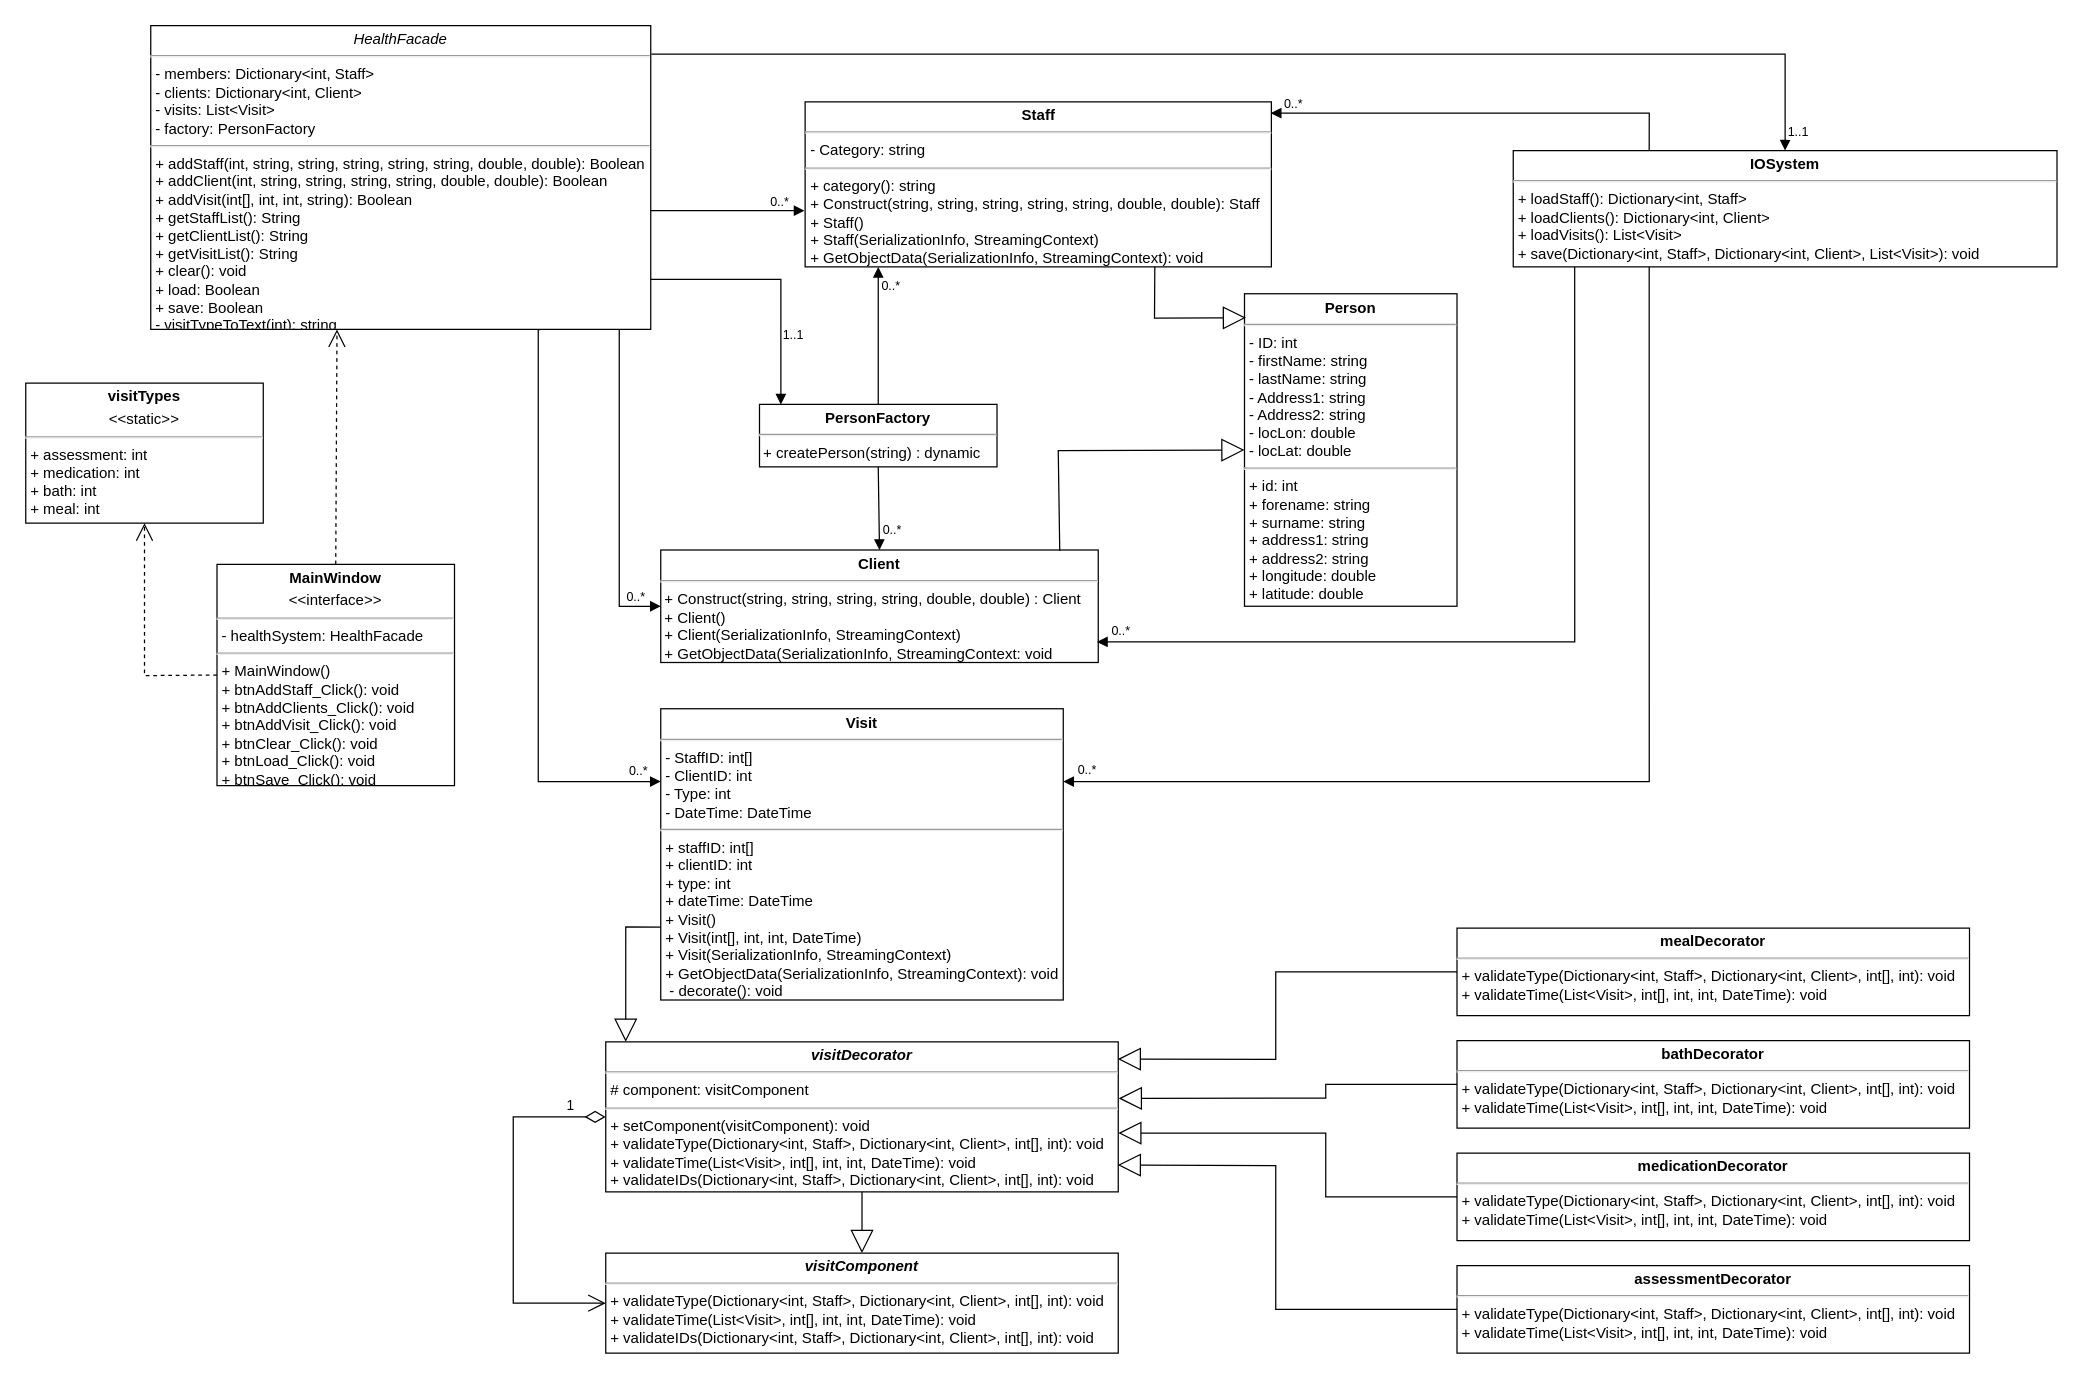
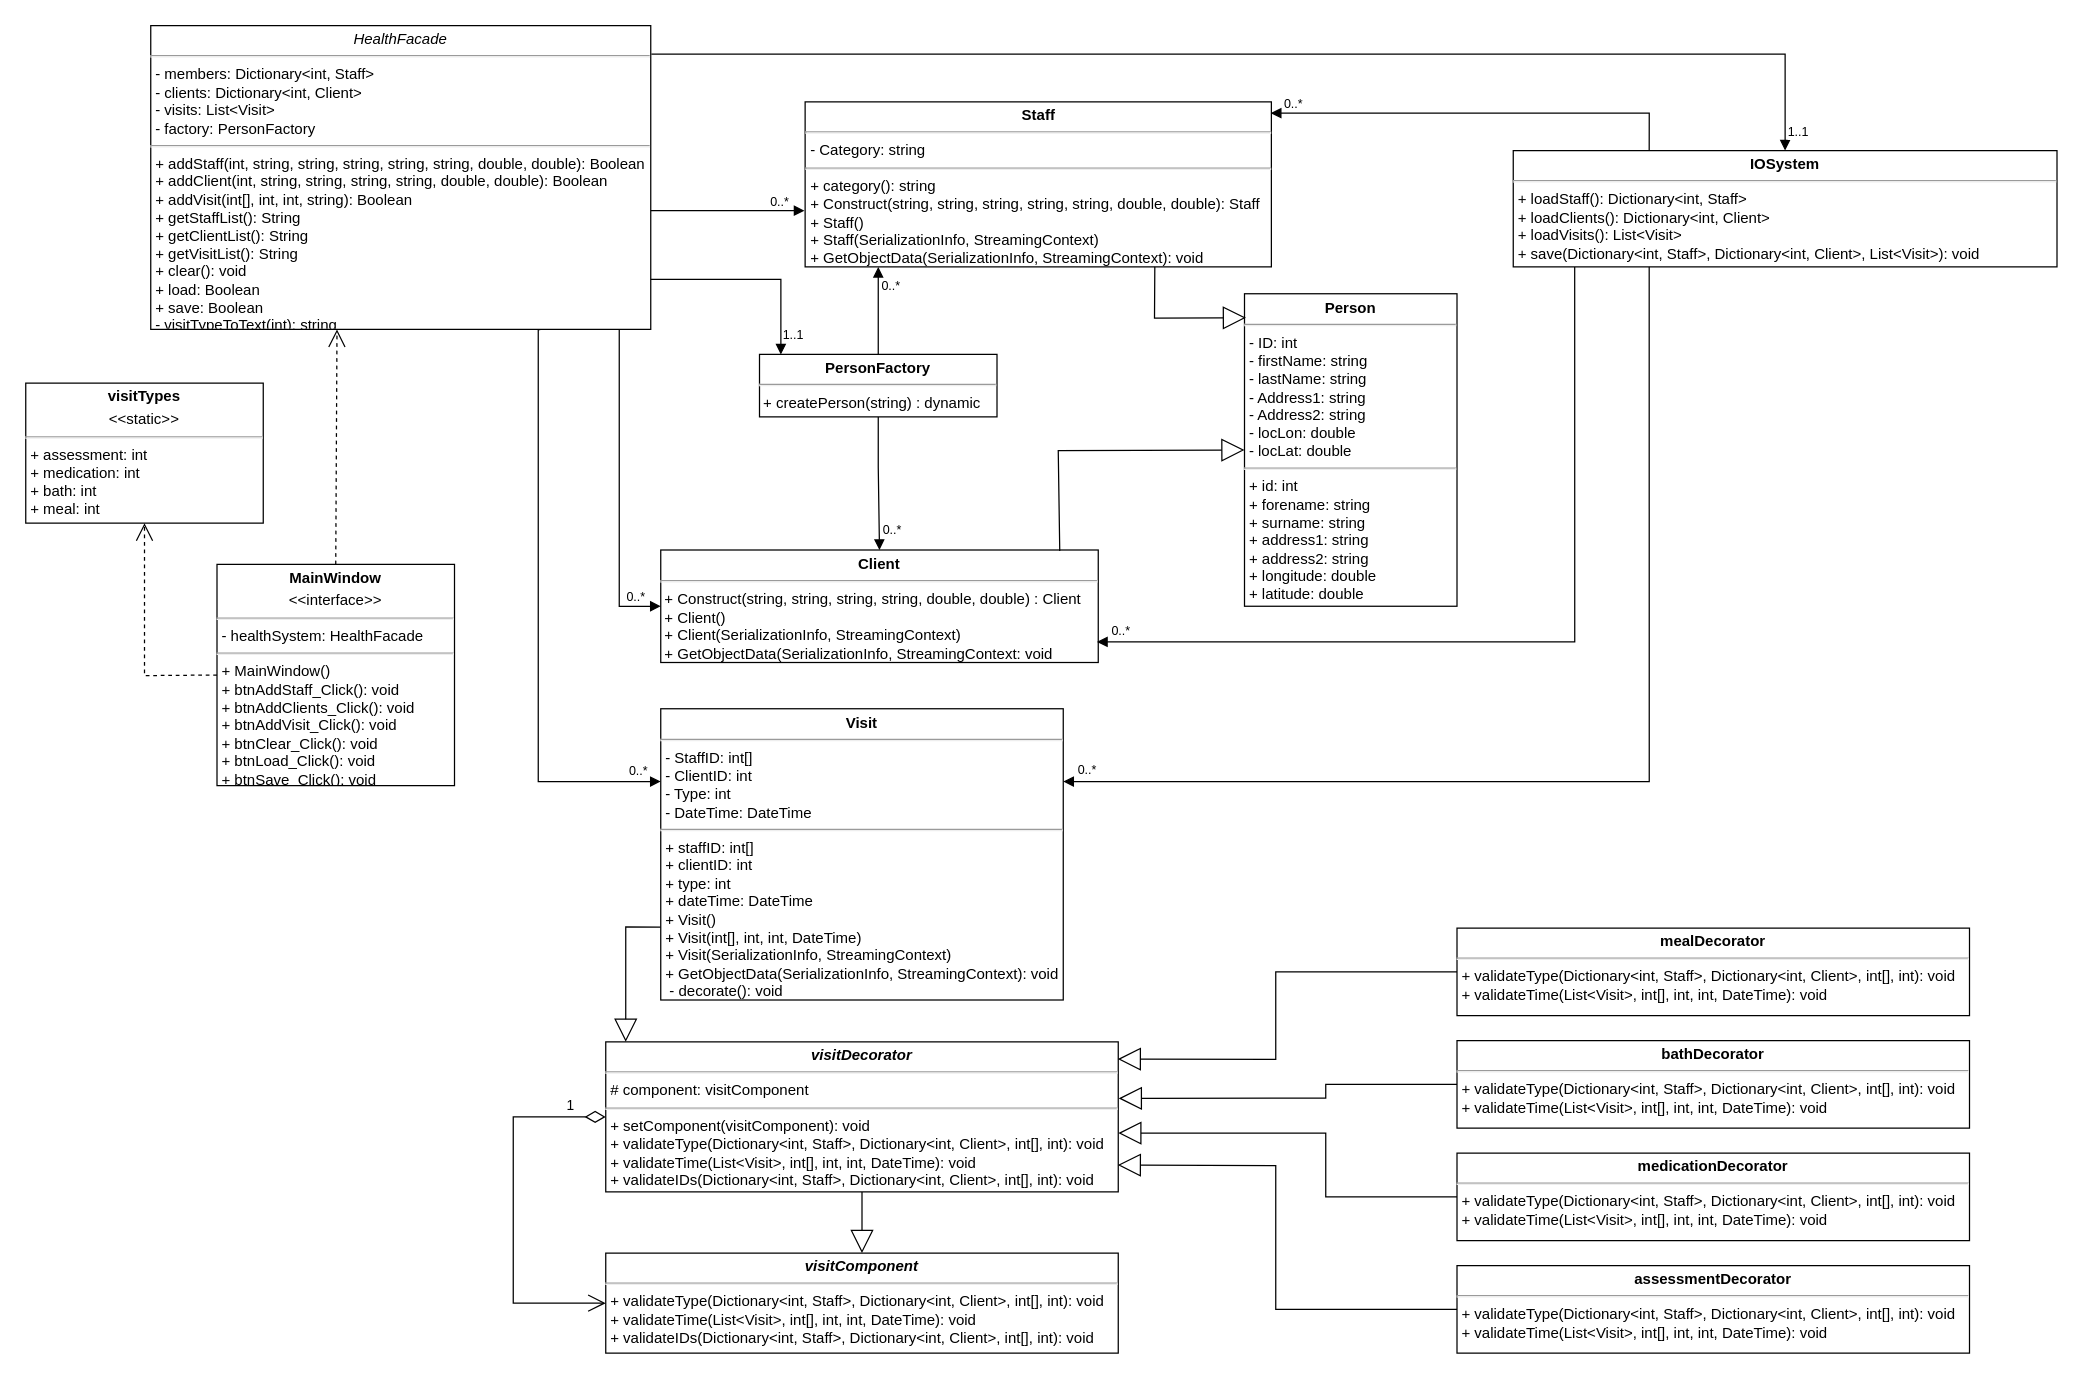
node "PersonFactory + createPerson(string) : dynamic": moved (878, 436) -> (878, 386)
